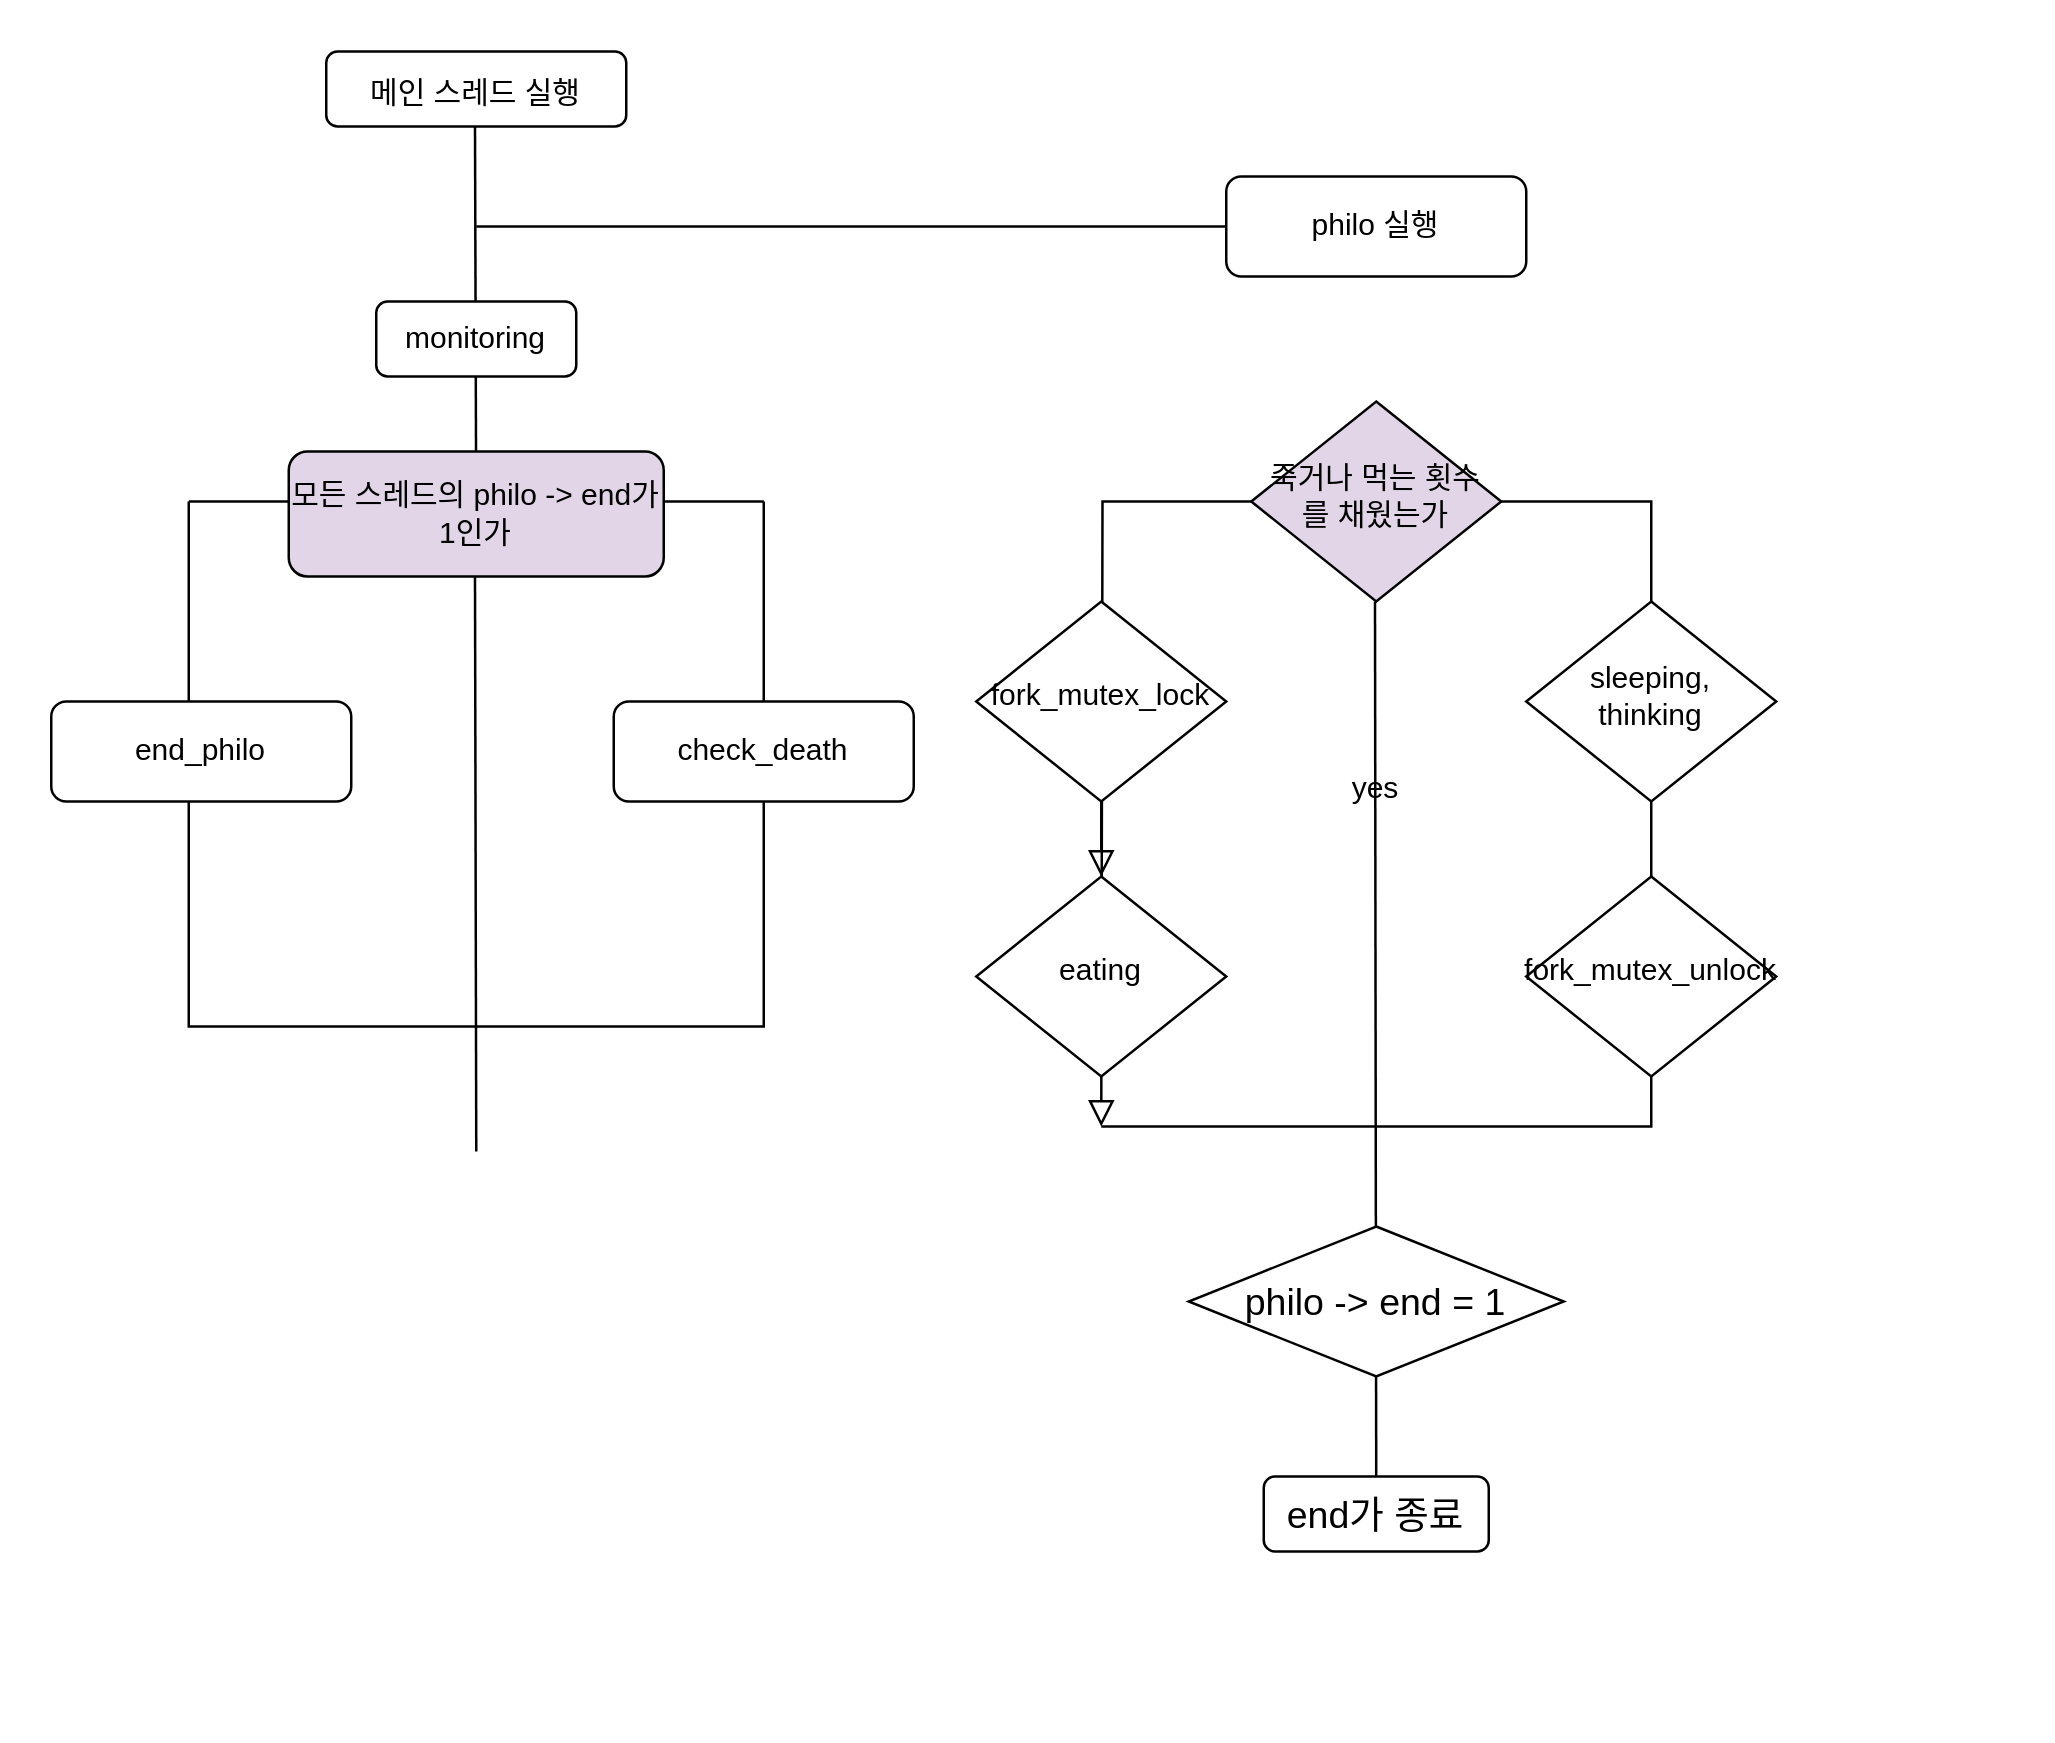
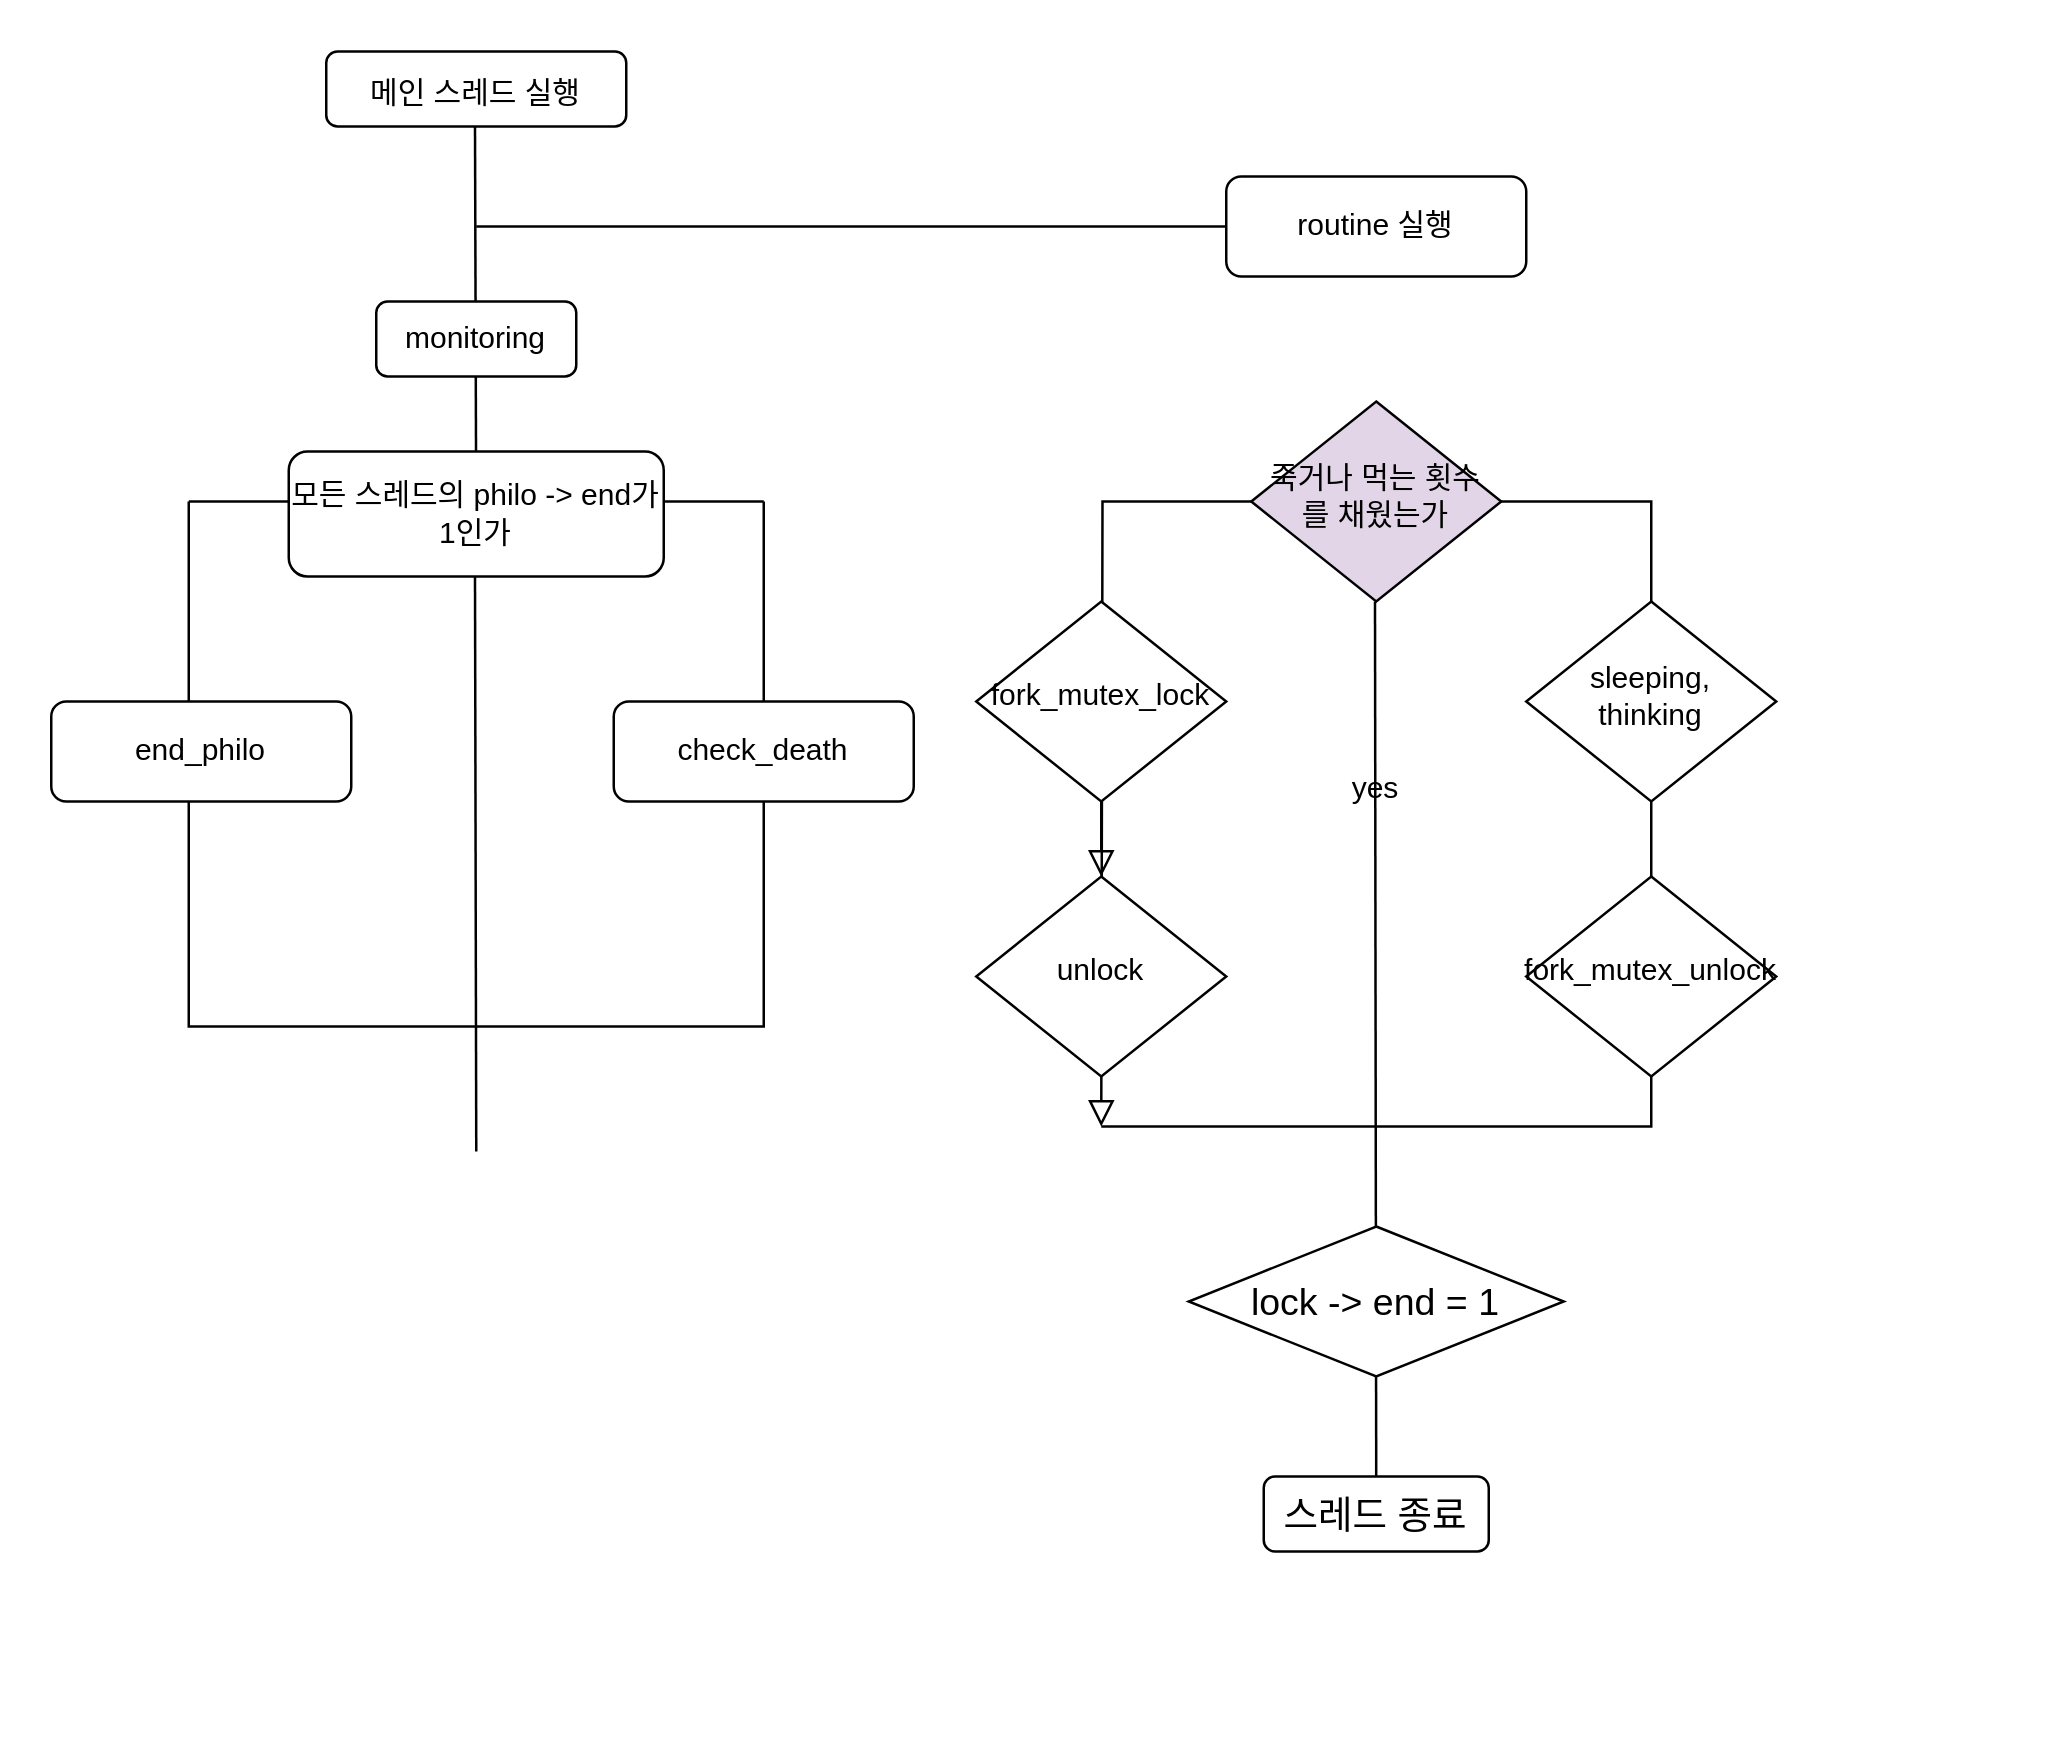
node "philo 실행": label "philo 실행" -> "routine 실행"
node "모든 스레드의 philo -> end가 1인가": fillcolor #e1d5e7 -> #ffffff
node "eating": label "eating" -> "unlock"
node "philo -> end = 1": label "philo -> end = 1" -> "lock -> end = 1"
node "end가 종료": label "end가 종료" -> "스레드 종료"
